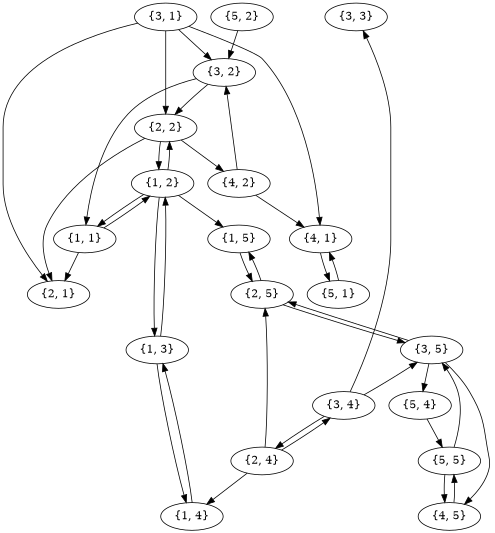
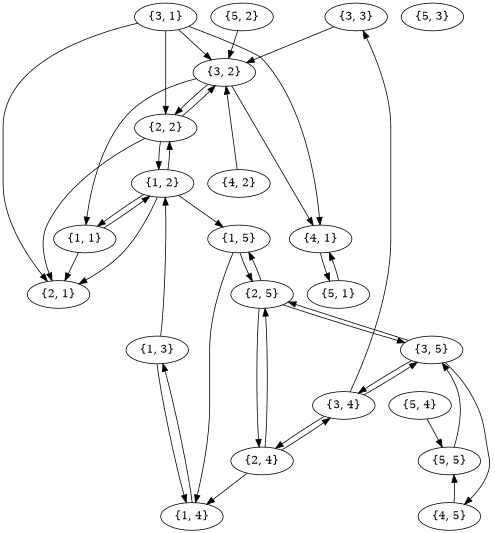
node "{5, 3}": added
edge "{3, 3}" -> "{3, 2}": added
edge "{2, 2}" -> "{4, 2}": now "{2, 2}" -> "{3, 2}"
edge "{4, 2}" -> "{4, 1}": now "{3, 2}" -> "{4, 1}"
edge "{1, 2}" -> "{1, 3}": now "{1, 2}" -> "{2, 1}"
edge "{1, 5}" -> "{1, 4}": added
edge "{2, 5}" -> "{2, 4}": added
edge "{3, 5}" -> "{5, 4}": now "{3, 5}" -> "{3, 4}"
edge "{5, 5}" -> "{4, 5}": removed
